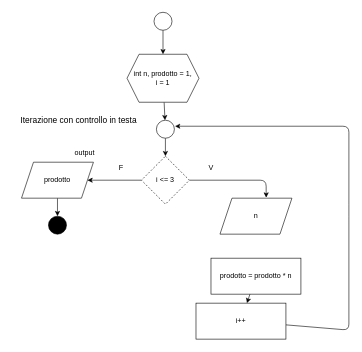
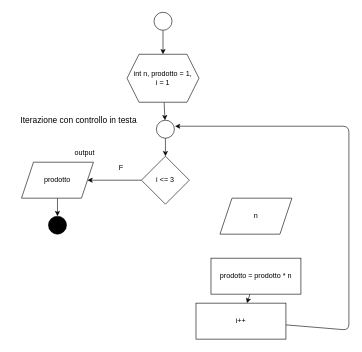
node "V": removed
node "i <= 3": style dashed -> solid
edge "i <= 3" -> "n": removed
